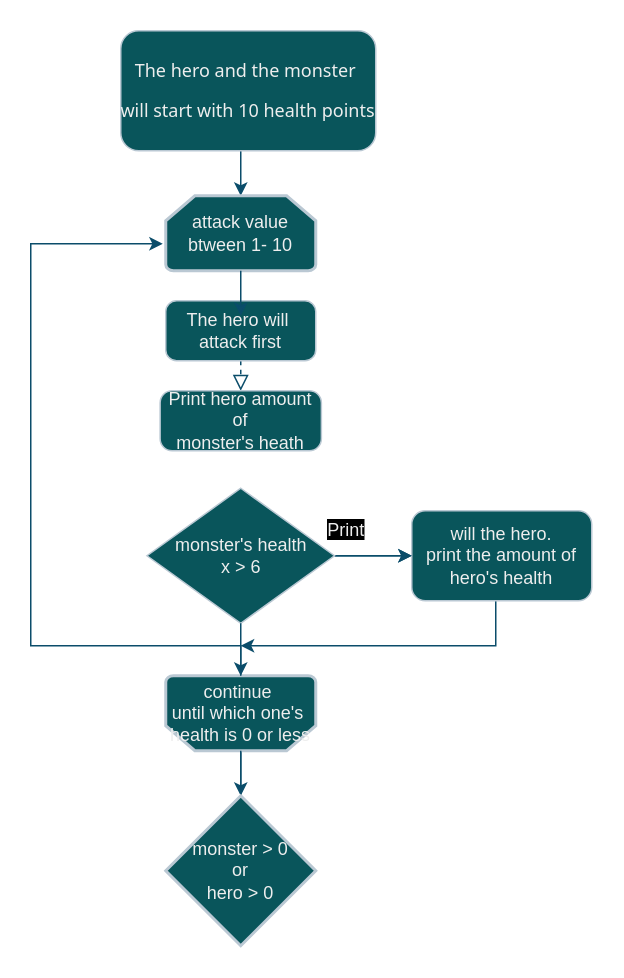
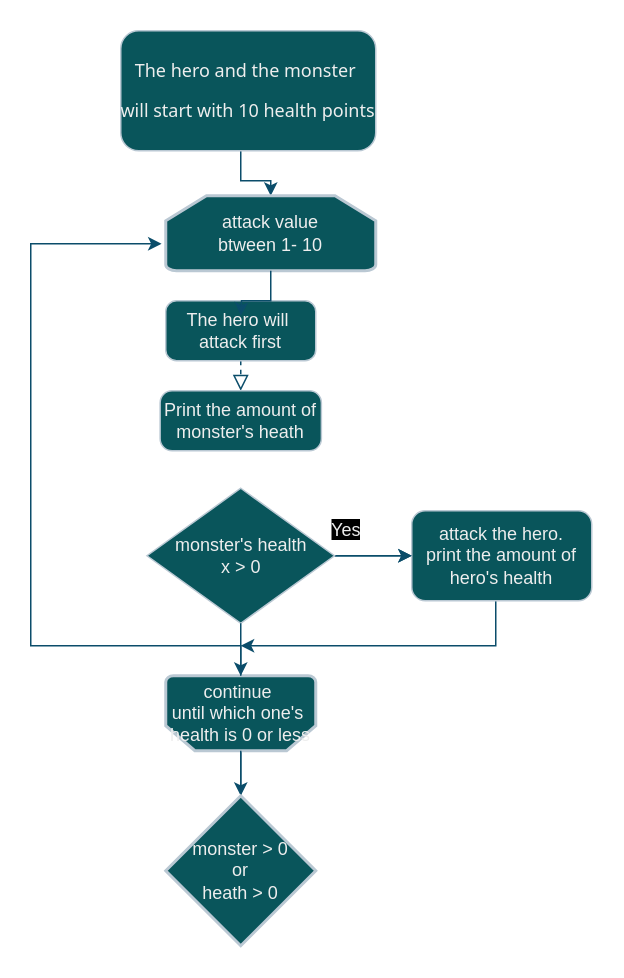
node "attack value btween 1- 10": size 150x75 -> 210x75
node "Print hero amount of monster's heath": label "Print hero amount of monster's heath" -> "Print the amount of monster's heath"
node "Print": label "Print" -> "Yes"
node "monster's health x > 6": label "monster's health x > 6" -> "monster's health x > 0"
node "will the hero. print the amount of hero's health": label "will the hero. print the amount of hero's health" -> "attack the hero. print the amount of hero's health"
node "monster > 0 or hero > 0": label "monster > 0 or hero > 0" -> "monster > 0 or heath > 0"
